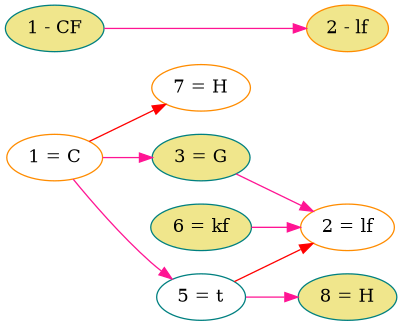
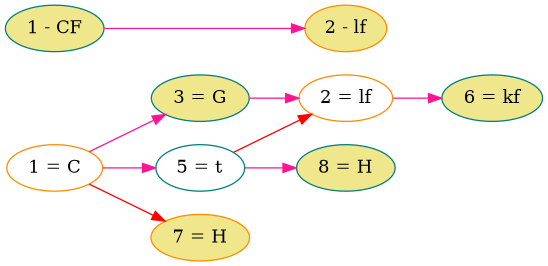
node "7 = H": fillcolor white -> khaki
edge "6 = kf" -> "2 = lf": reversed
